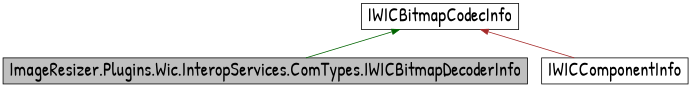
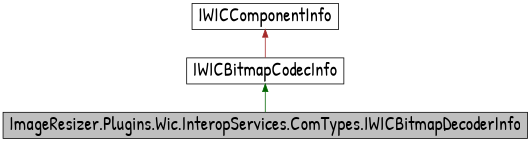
edge "IWICComponentInfo" -> "IWICBitmapCodecInfo": reversed
